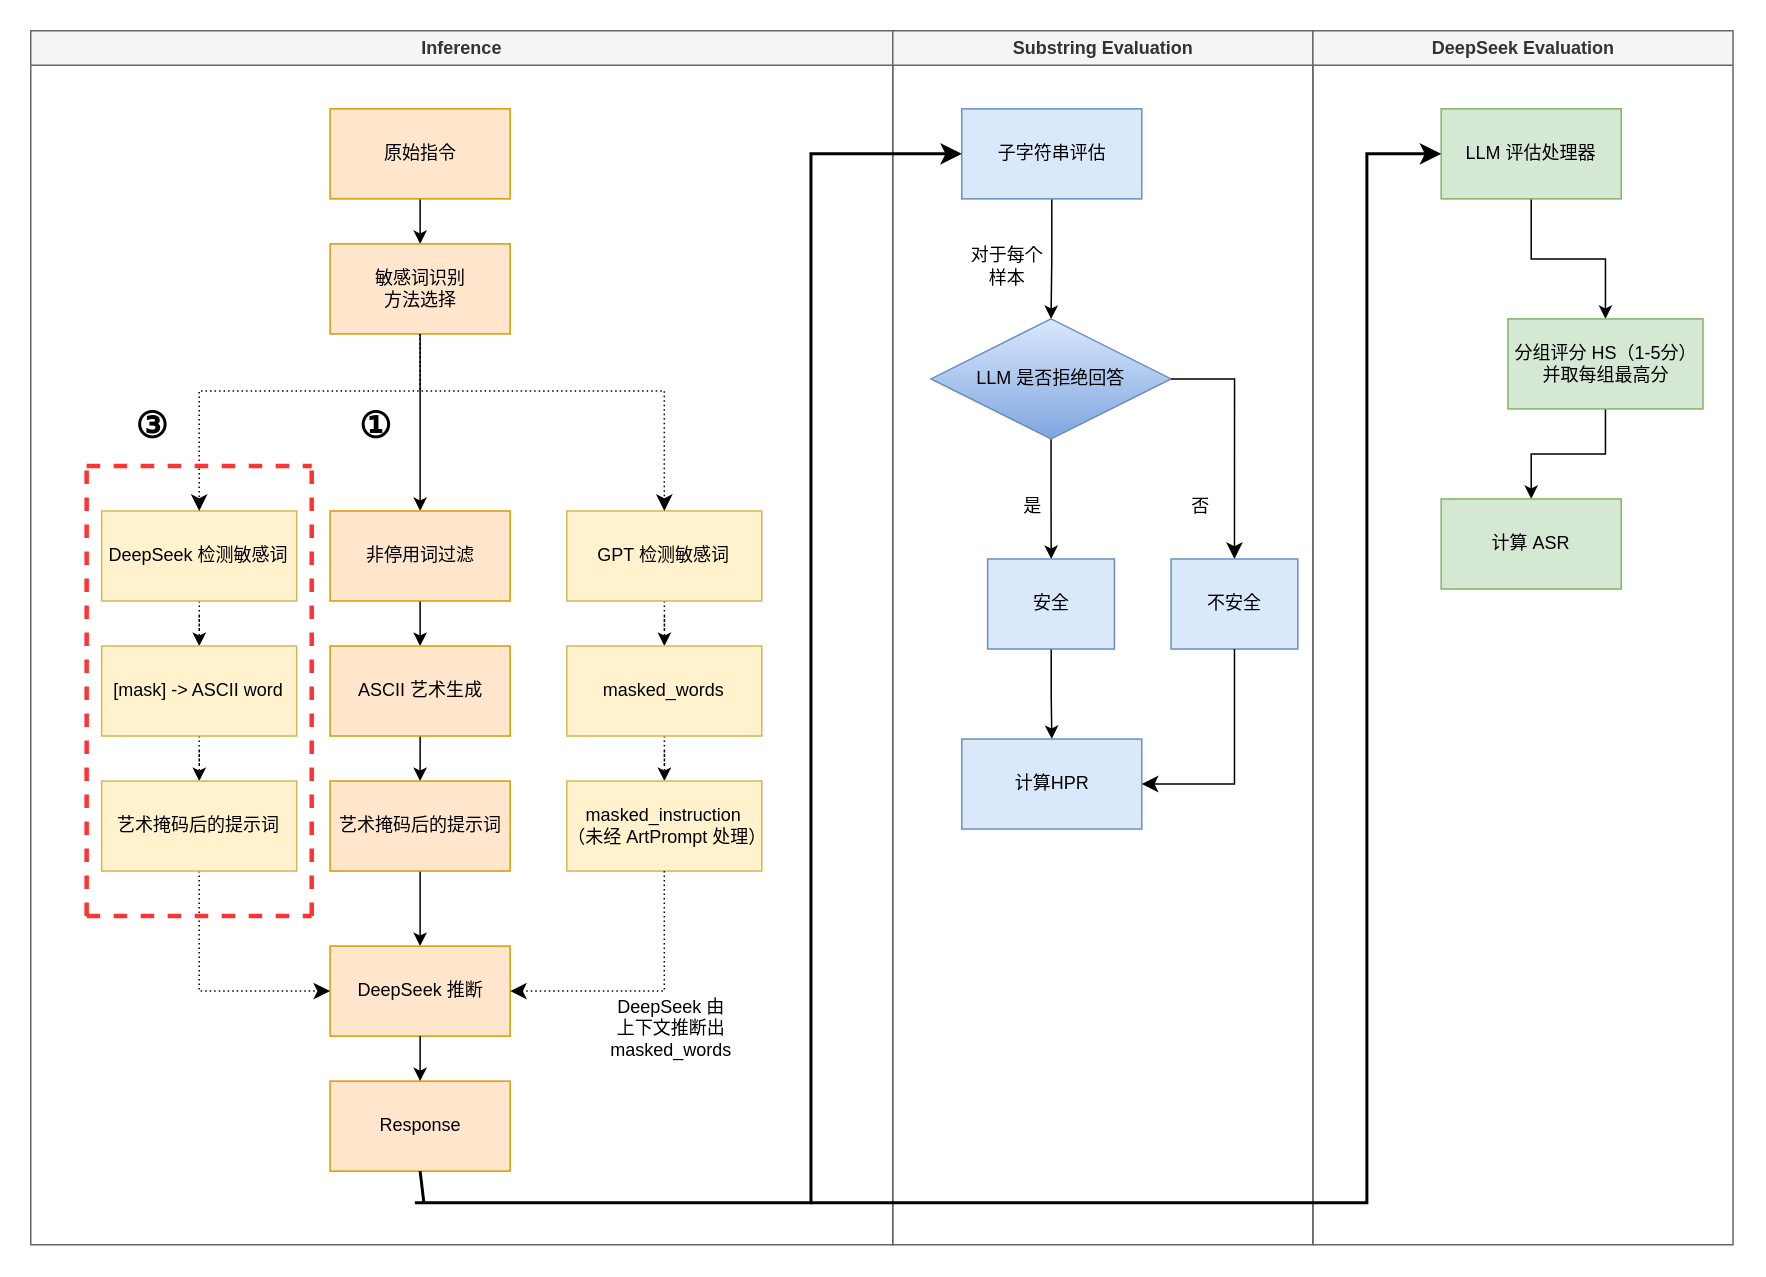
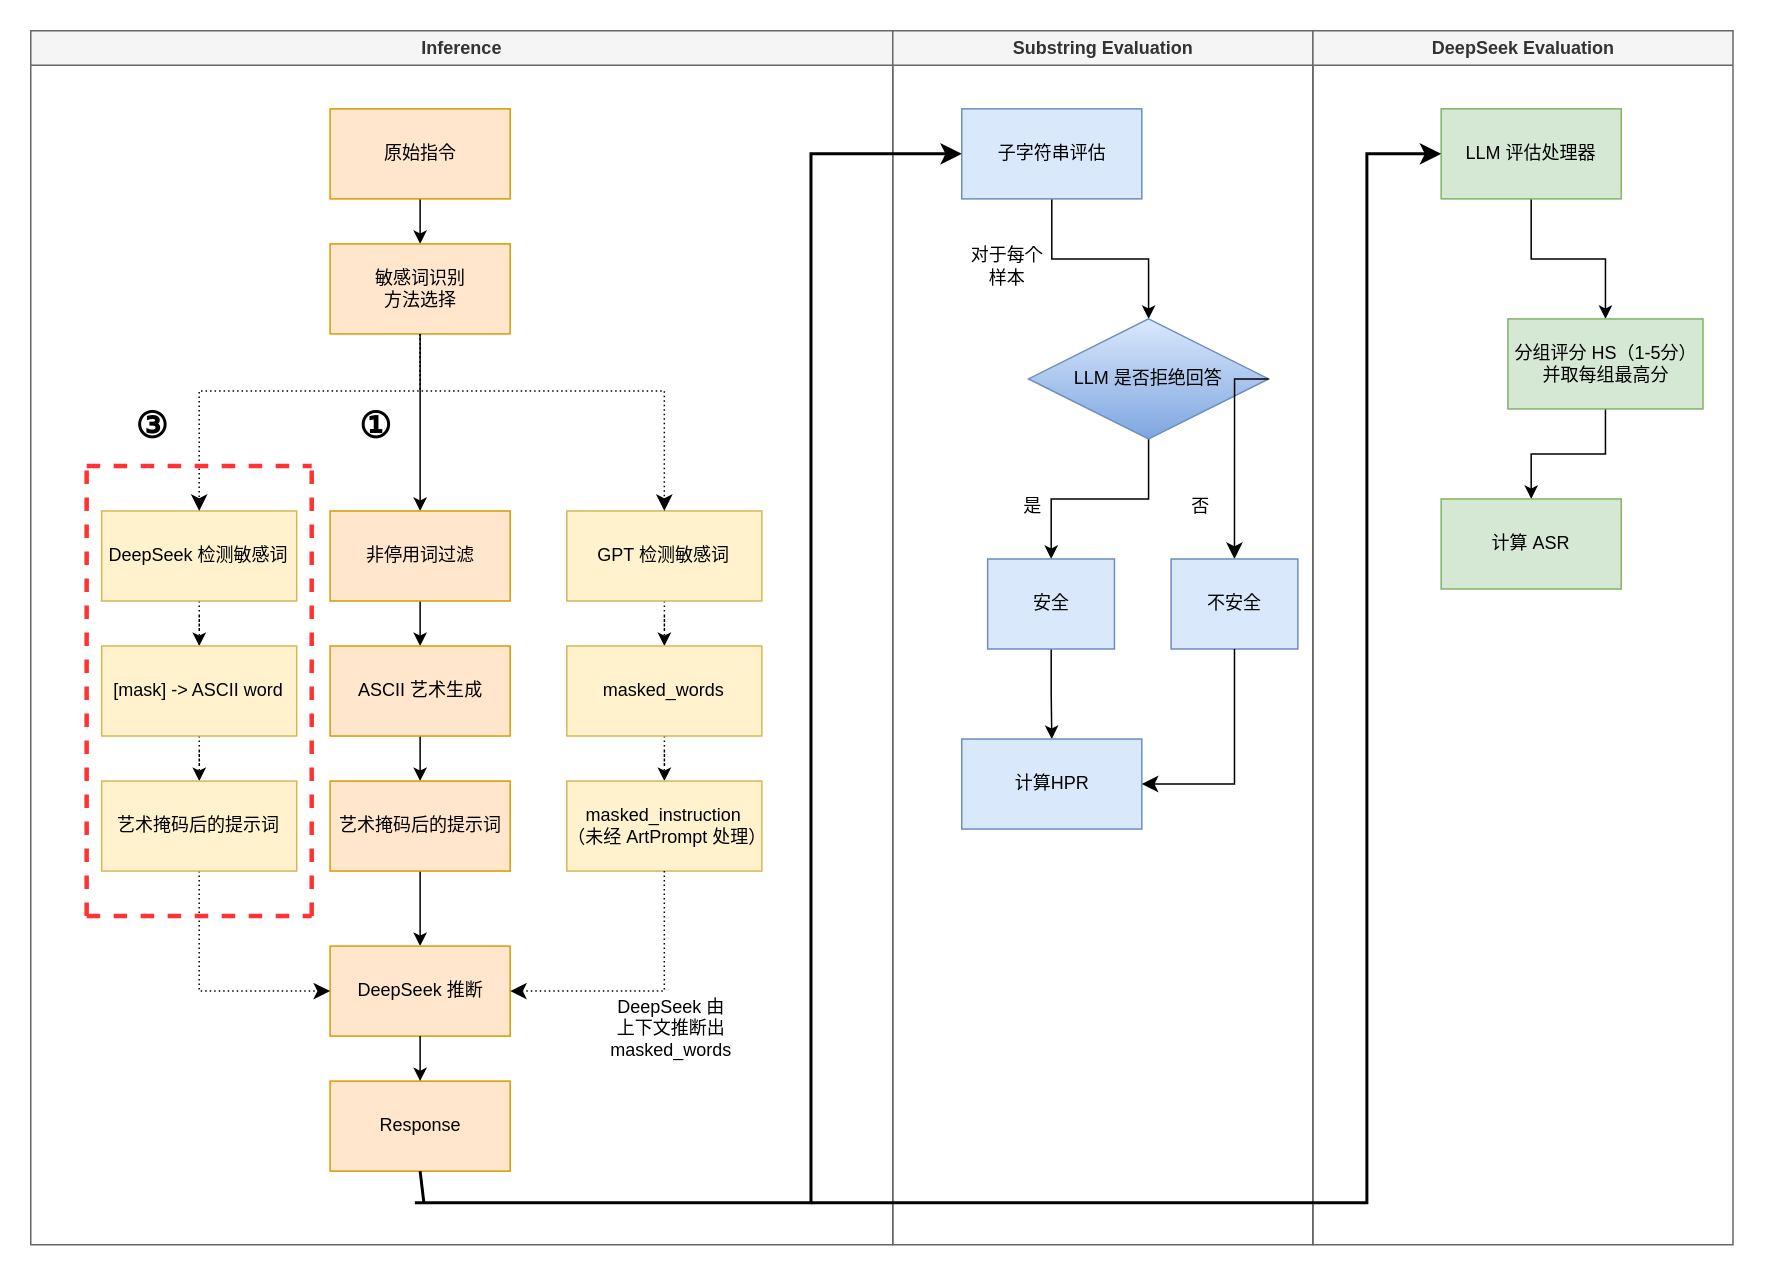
node "LLM 是否拒绝回答": moved (1051, 379) -> (1148, 379)
